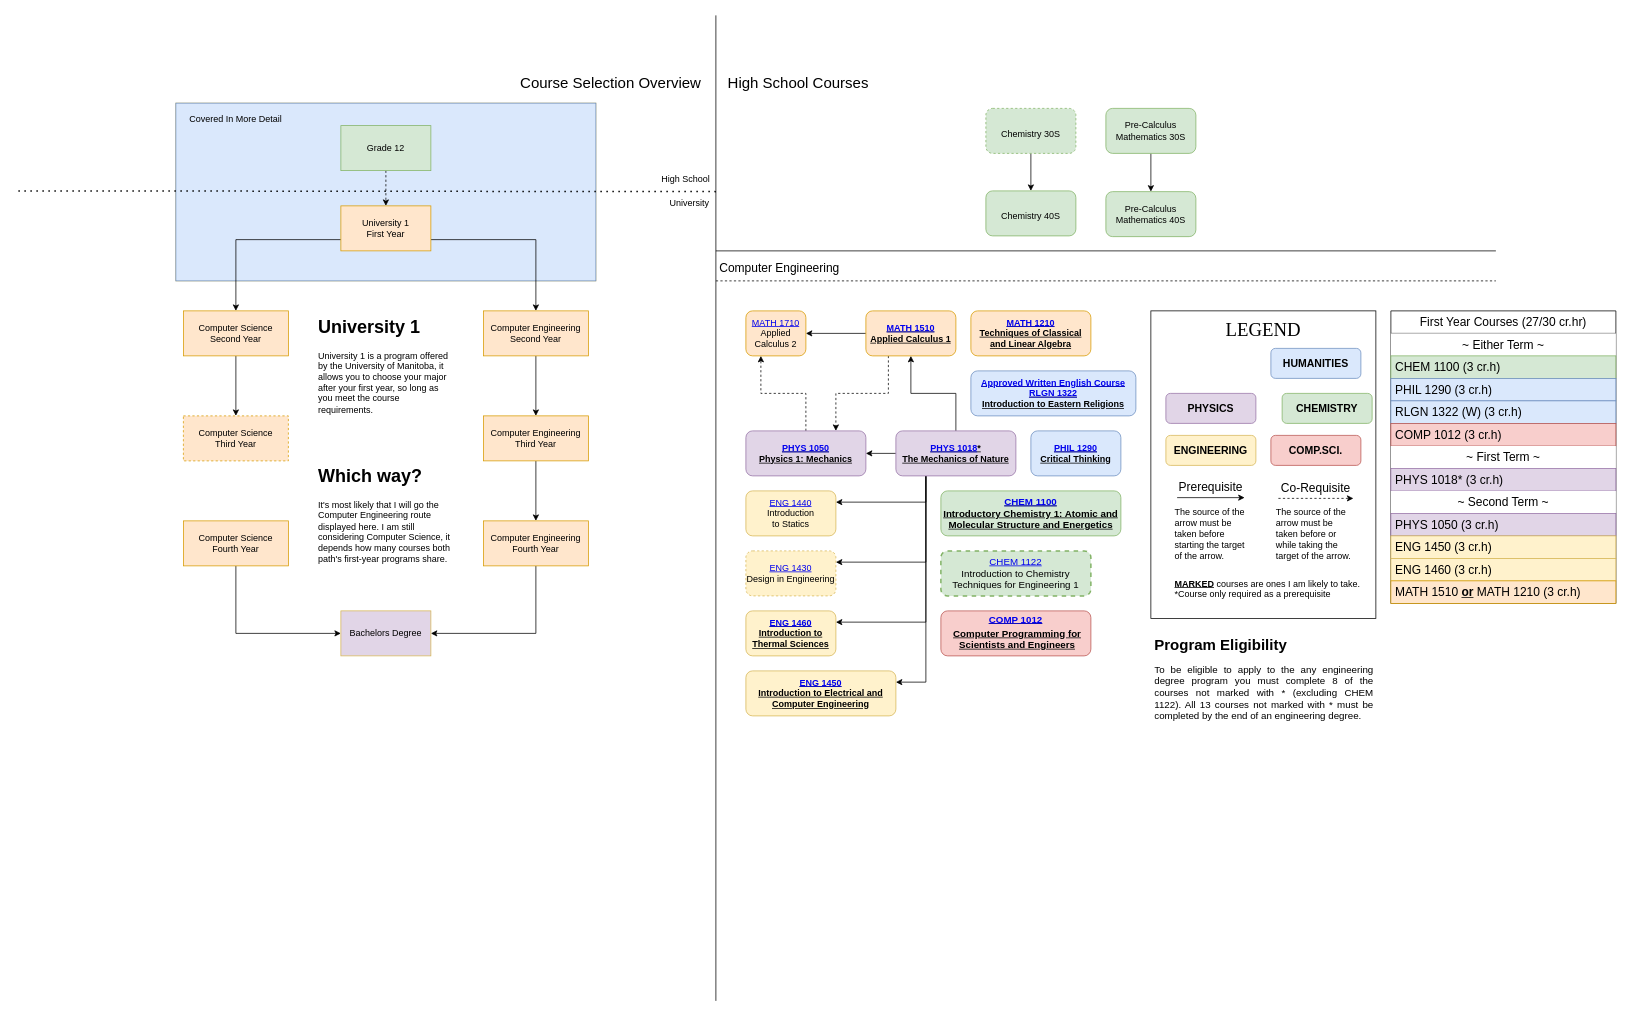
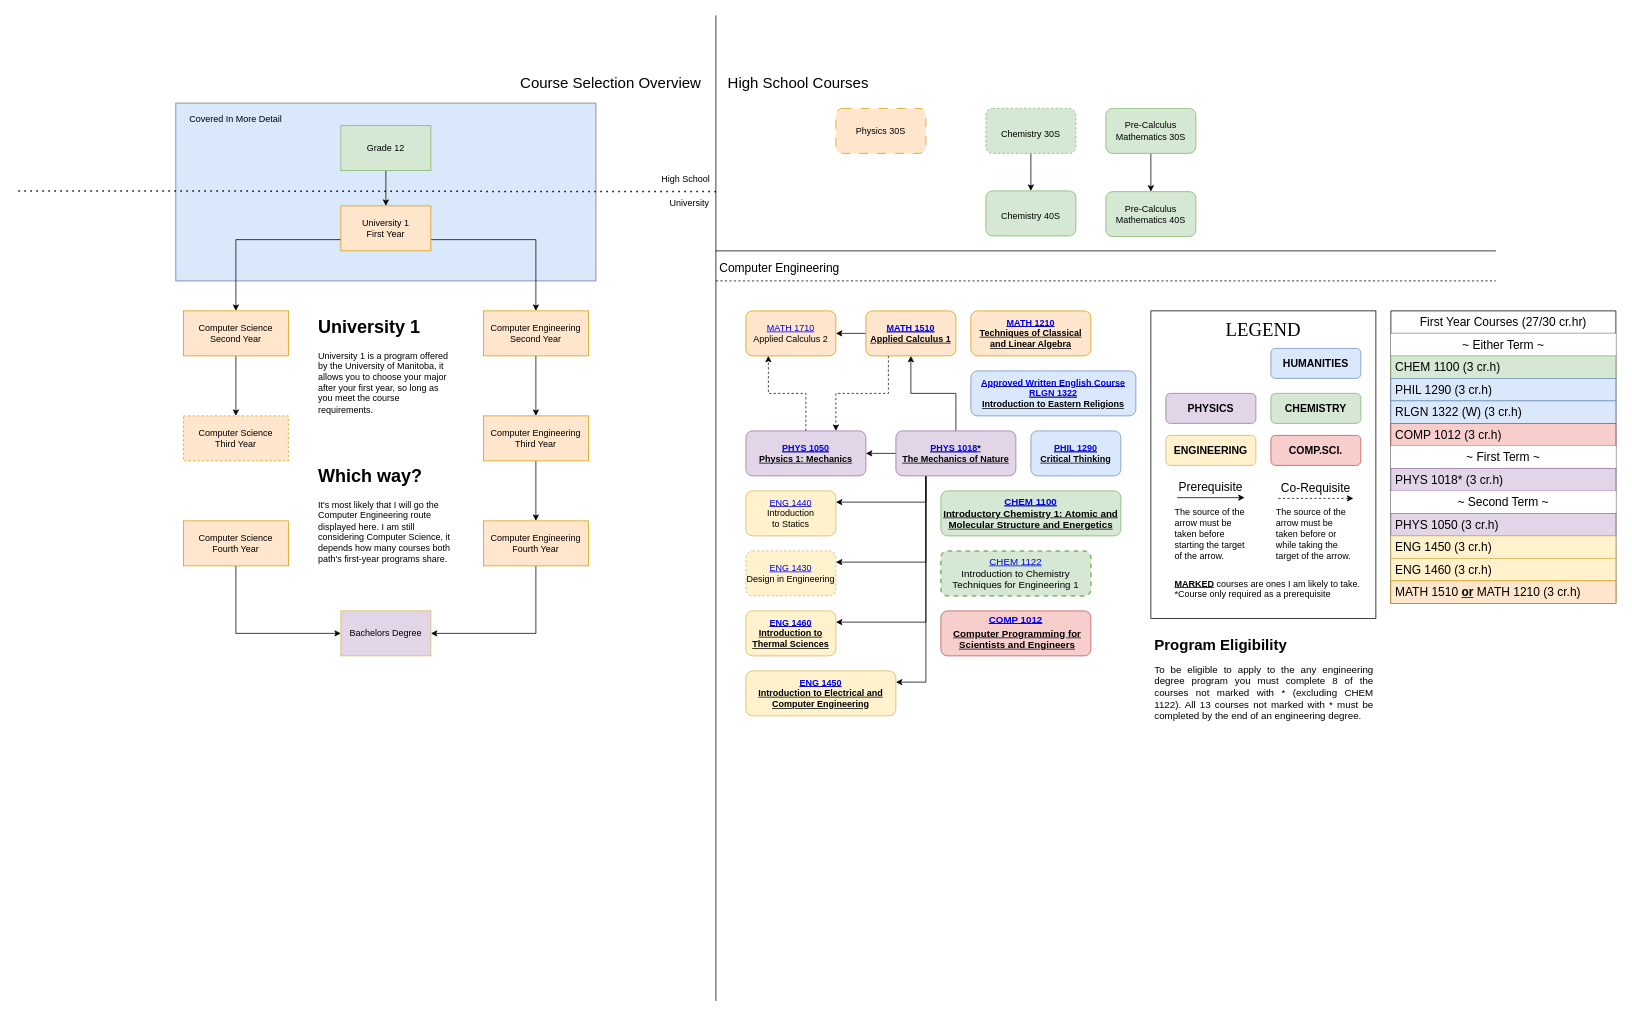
node "Physics 30S": added
edge "Grade 12" -> "University 1 First Year": style dashed -> solid
node "MATH 1710 Applied Calculus 2": size 60x45 -> 90x45
node "CHEMISTRY": moved (1327, 408) -> (1316, 408)
